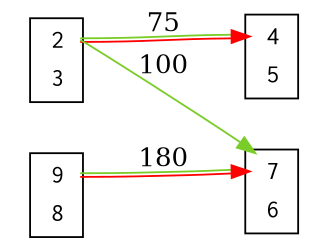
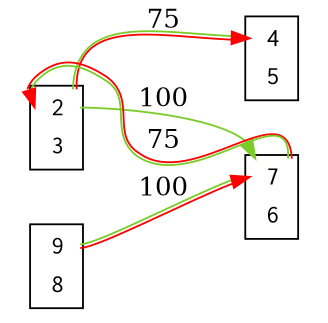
edge "7" -> "2": added, label "75"
edge "9" -> "7": label "180" -> "100"
